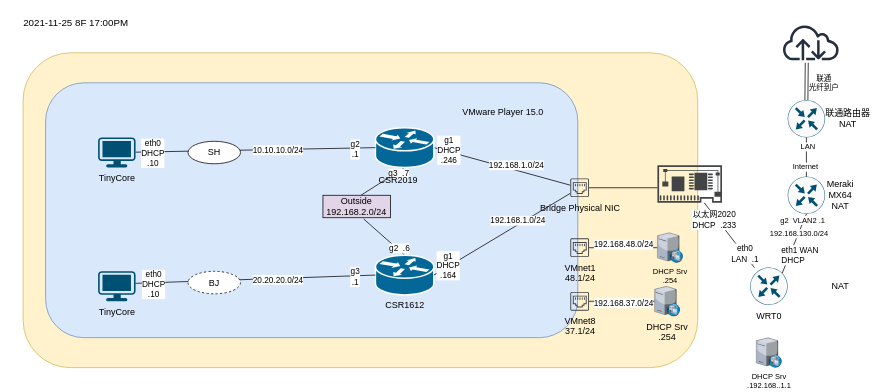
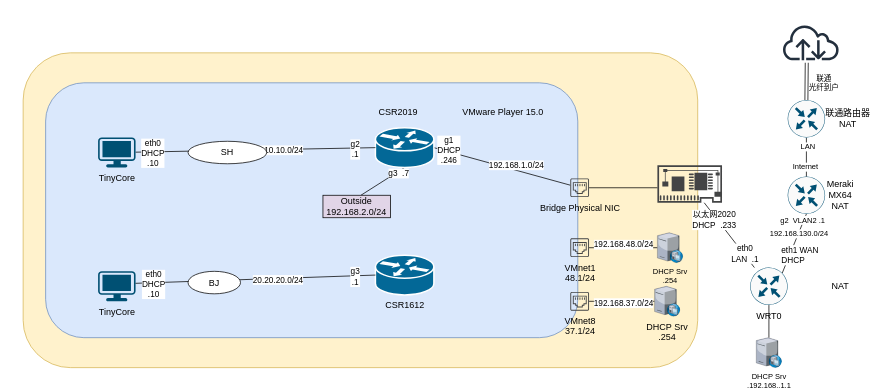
node "2021-11-25 8F 17:00PM": removed
node "SH": size 53x23 -> 79x23
node "CSR2019": moved (398, 180) -> (398, 113)
edge "Bridge Physical NIC" -- "CSR1612": removed, labels "192.168.1.0/24", "g1 DHCP .164"
edge "Outside 192.168.2.0/24" -- "CSR1612": removed, label "g2 .6"
node "BJ": style dashed -> solid
edge "WRT0" -- "DHCP Srv.192.168..1.1": added
